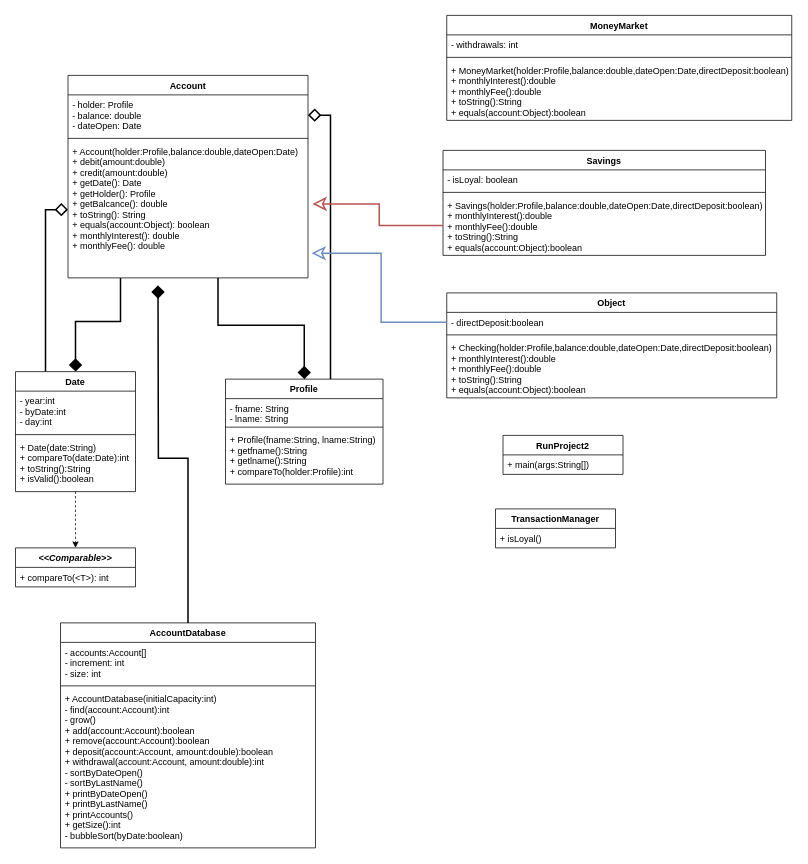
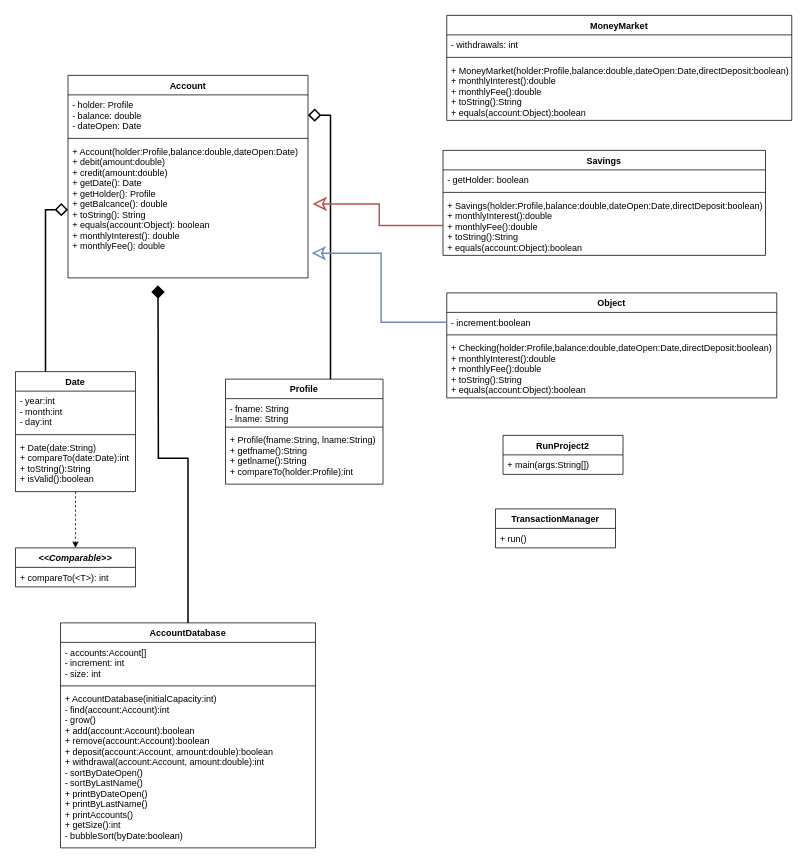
node "- isLoyal: boolean": label "- isLoyal: boolean" -> "- getHolder: boolean"
edge "Account" -> "Date": removed
node "- directDeposit:boolean": label "- directDeposit:boolean" -> "- increment:boolean"
edge "Account" -> "Profile": removed
node "- year:int - byDate:int - day:int": label "- year:int - byDate:int - day:int" -> "- year:int - month:int - day:int"
node "+ isLoyal()": label "+ isLoyal()" -> "+ run()"
